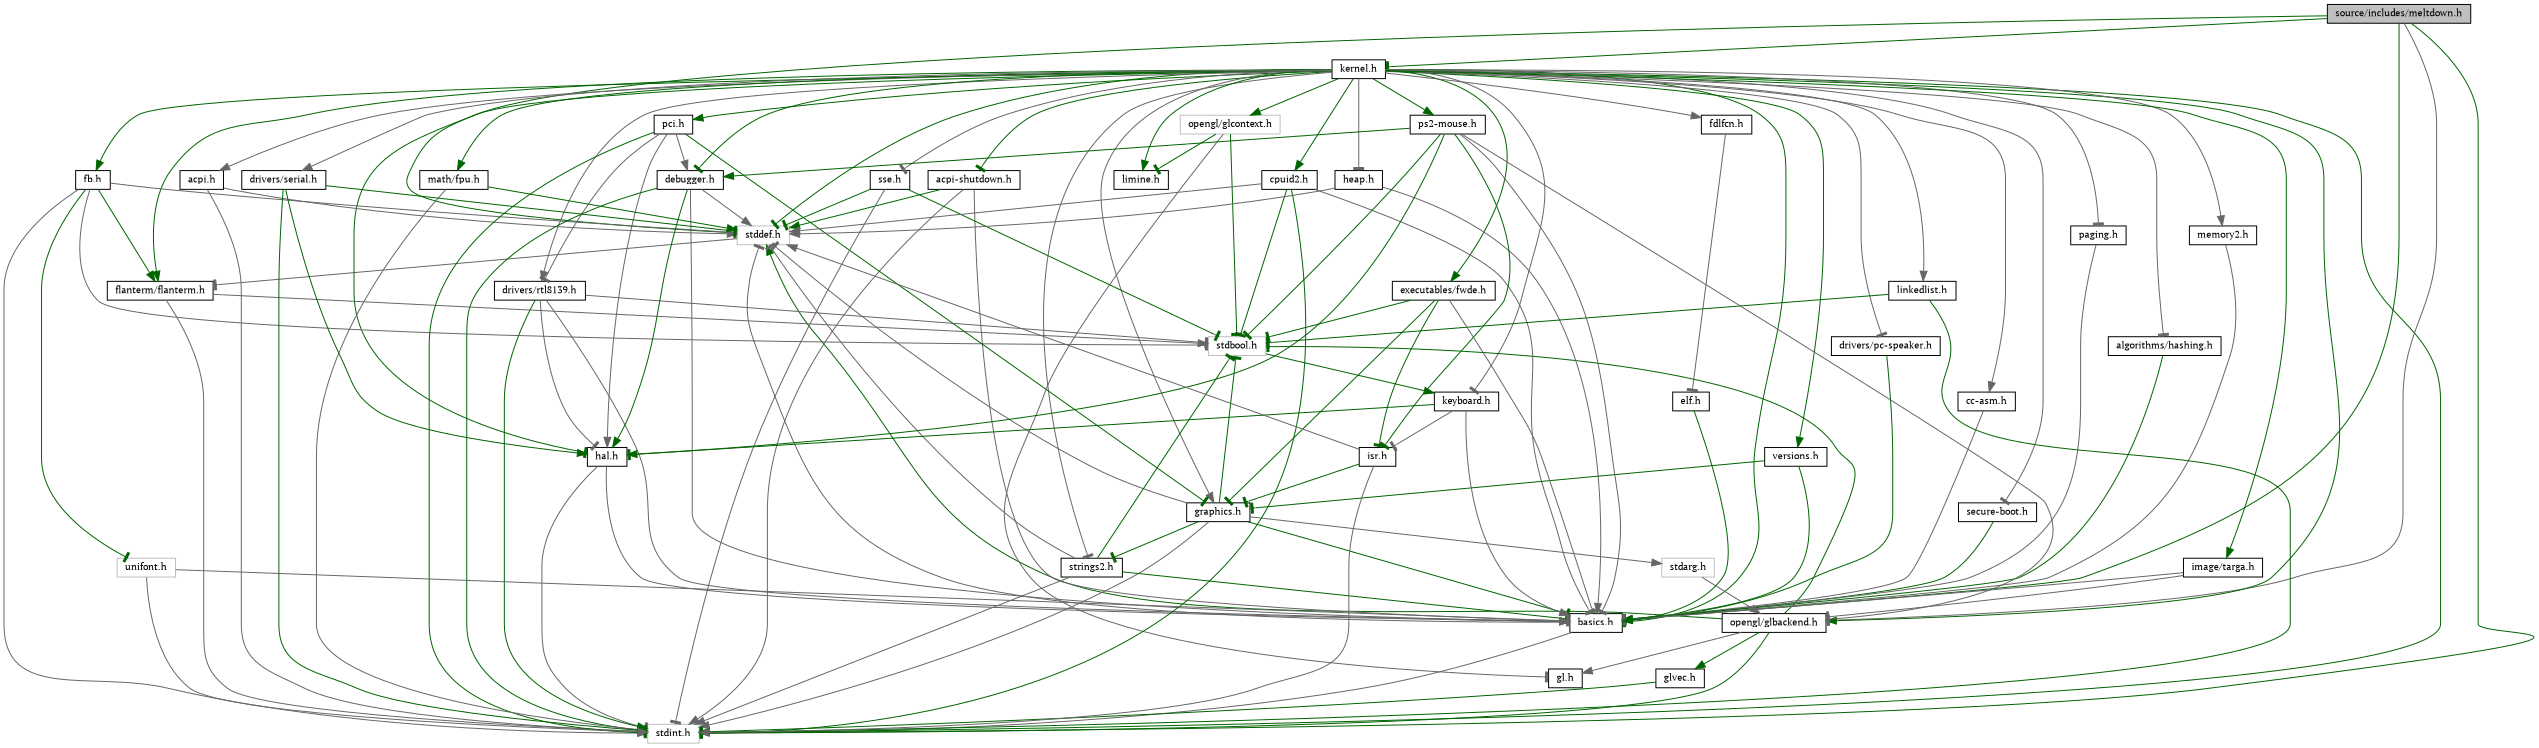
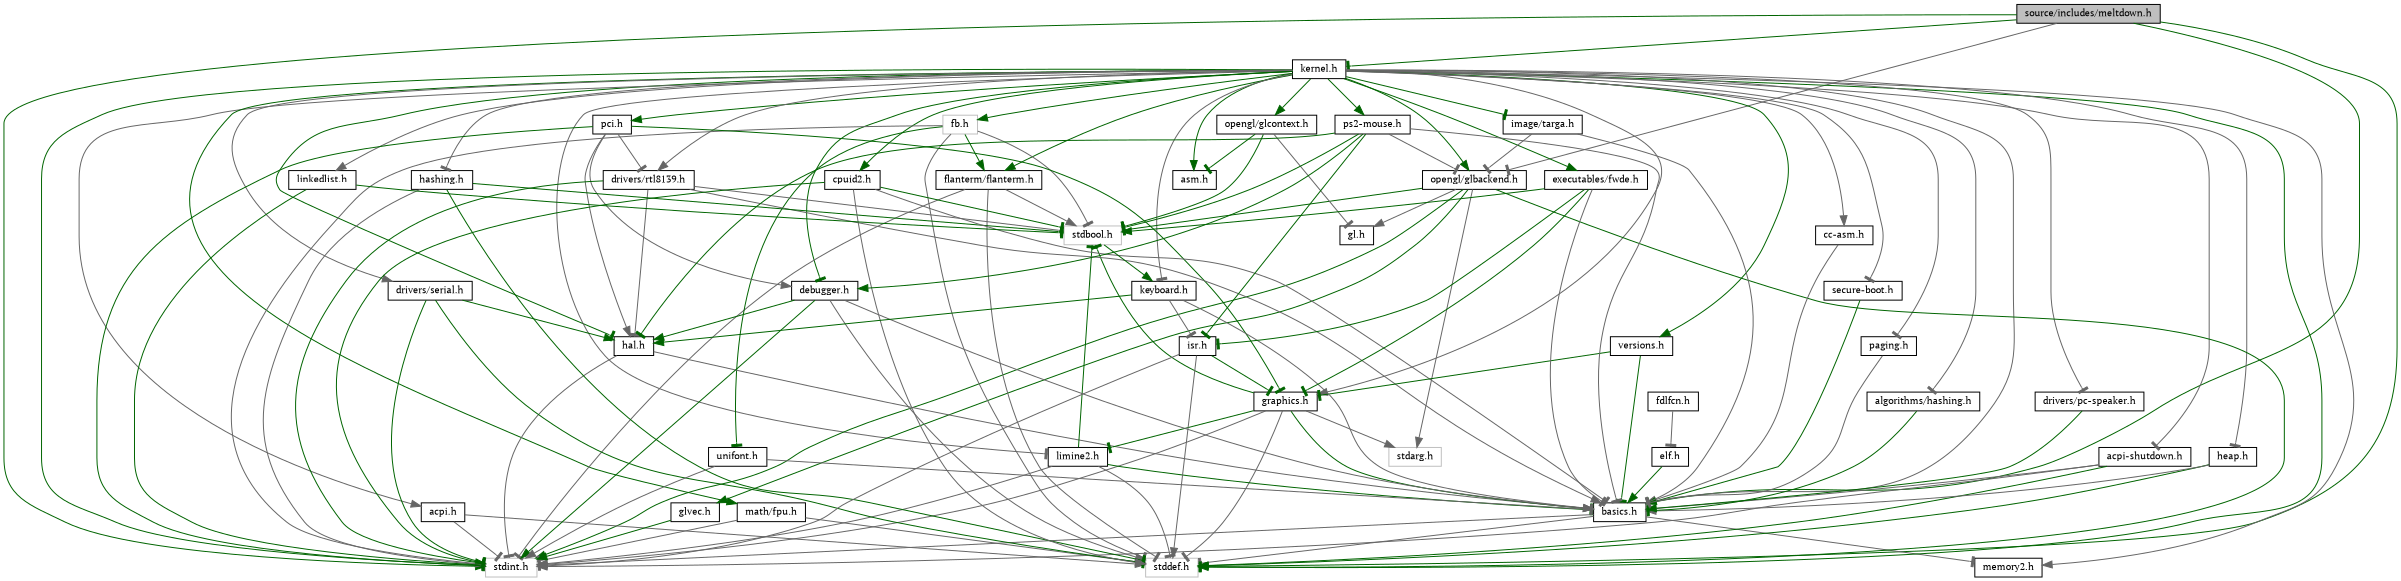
edge "kernel.h" -> "fdlfcn.h": removed
edge "kernel.h" -> "acpi-shutdown.h": color darkgreen -> gray40
edge "kernel.h" -> "image/targa.h": arrowhead normal -> tee
node "opengl/glcontext.h": color grey75 -> black
node "fb.h": color black -> grey75
node "sse.h": label "sse.h" -> "hashing.h"
node "limine.h": label "limine.h" -> "asm.h"
edge "math/fpu.h" -> "stddef.h": color darkgreen -> gray40
edge "kernel.h" -> "basics.h": color darkgreen -> gray40
edge "heap.h" -> "stddef.h": color gray40 -> darkgreen
edge "stddef.h" -> "flanterm/flanterm.h": reversed
edge "executables/fwde.h" -> "stdbool.h": arrowhead tee -> normal
node "unifont.h": color grey75 -> black
node "strings2.h": label "strings2.h" -> "limine2.h"
edge "memory2.h" -> "basics.h": reversed
edge "stdarg.h" -> "opengl/glbackend.h": reversed
edge "opengl/glbackend.h" -> "stdint.h": arrowhead tee -> normal
